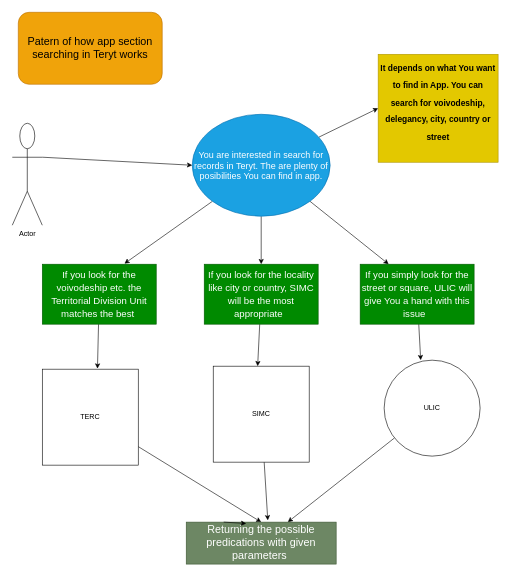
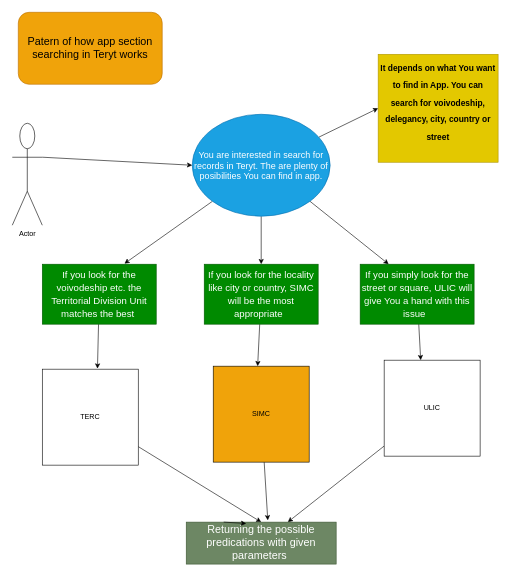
node "ULIC": shape ellipse -> rectangle
node "SIMC": fillcolor #ffffff -> #f0a30a
